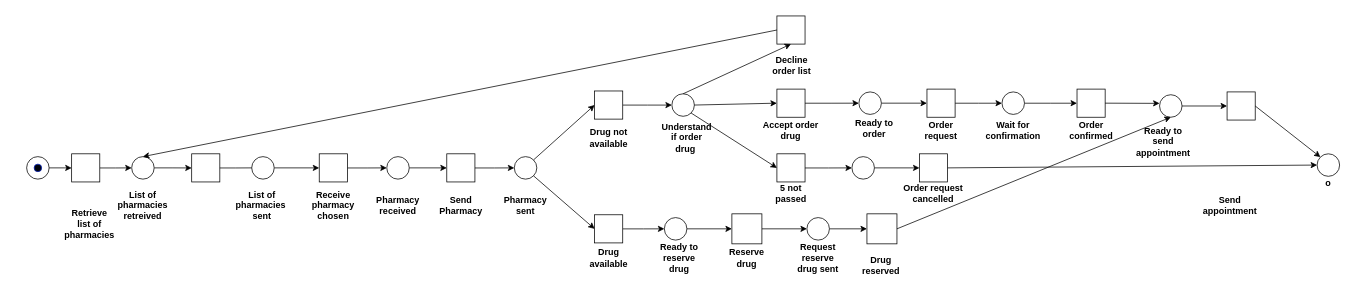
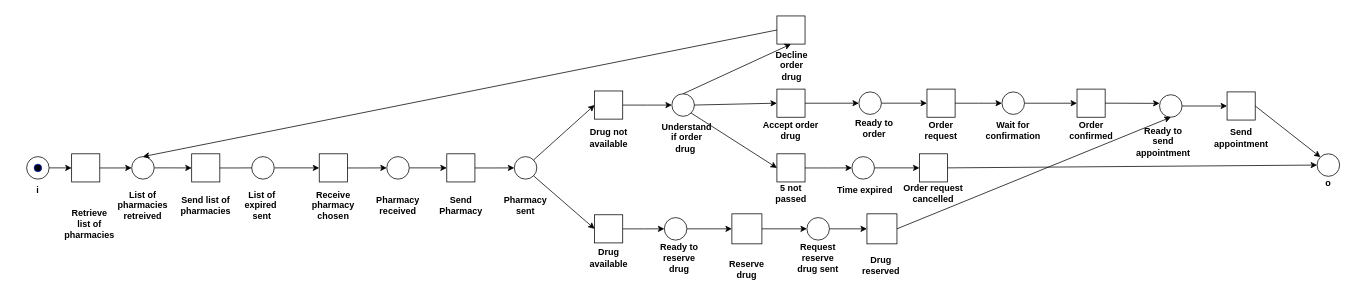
node "Decline order list": label "Decline order list" -> "Decline order drug"
node "i": added
node "Time expired": added
node "Send list of pharmacies": added
node "List of pharmacies sent": label "List of pharmacies sent" -> "List of expired sent"
node "Send appointment": moved (1229, 205) -> (1241, 138)
node "Reserve drug": moved (747, 258) -> (747, 269)
